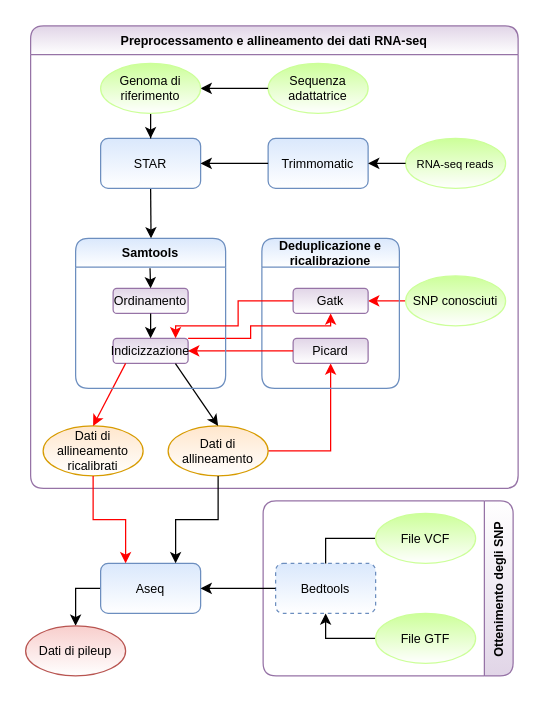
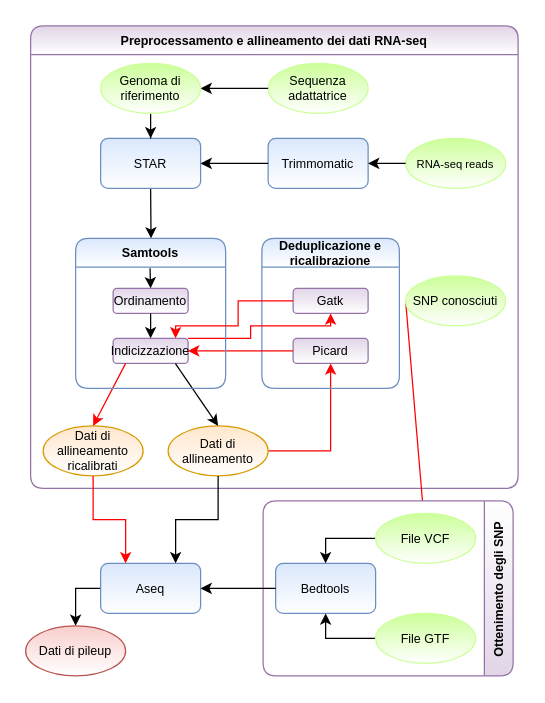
edge "SNP conosciuti" -> "Gatk": now "SNP conosciuti" -> "File VCF"
edge "File VCF" -- "Bedtools": arrowhead none -> classic
node "Bedtools": style dashed -> solid
